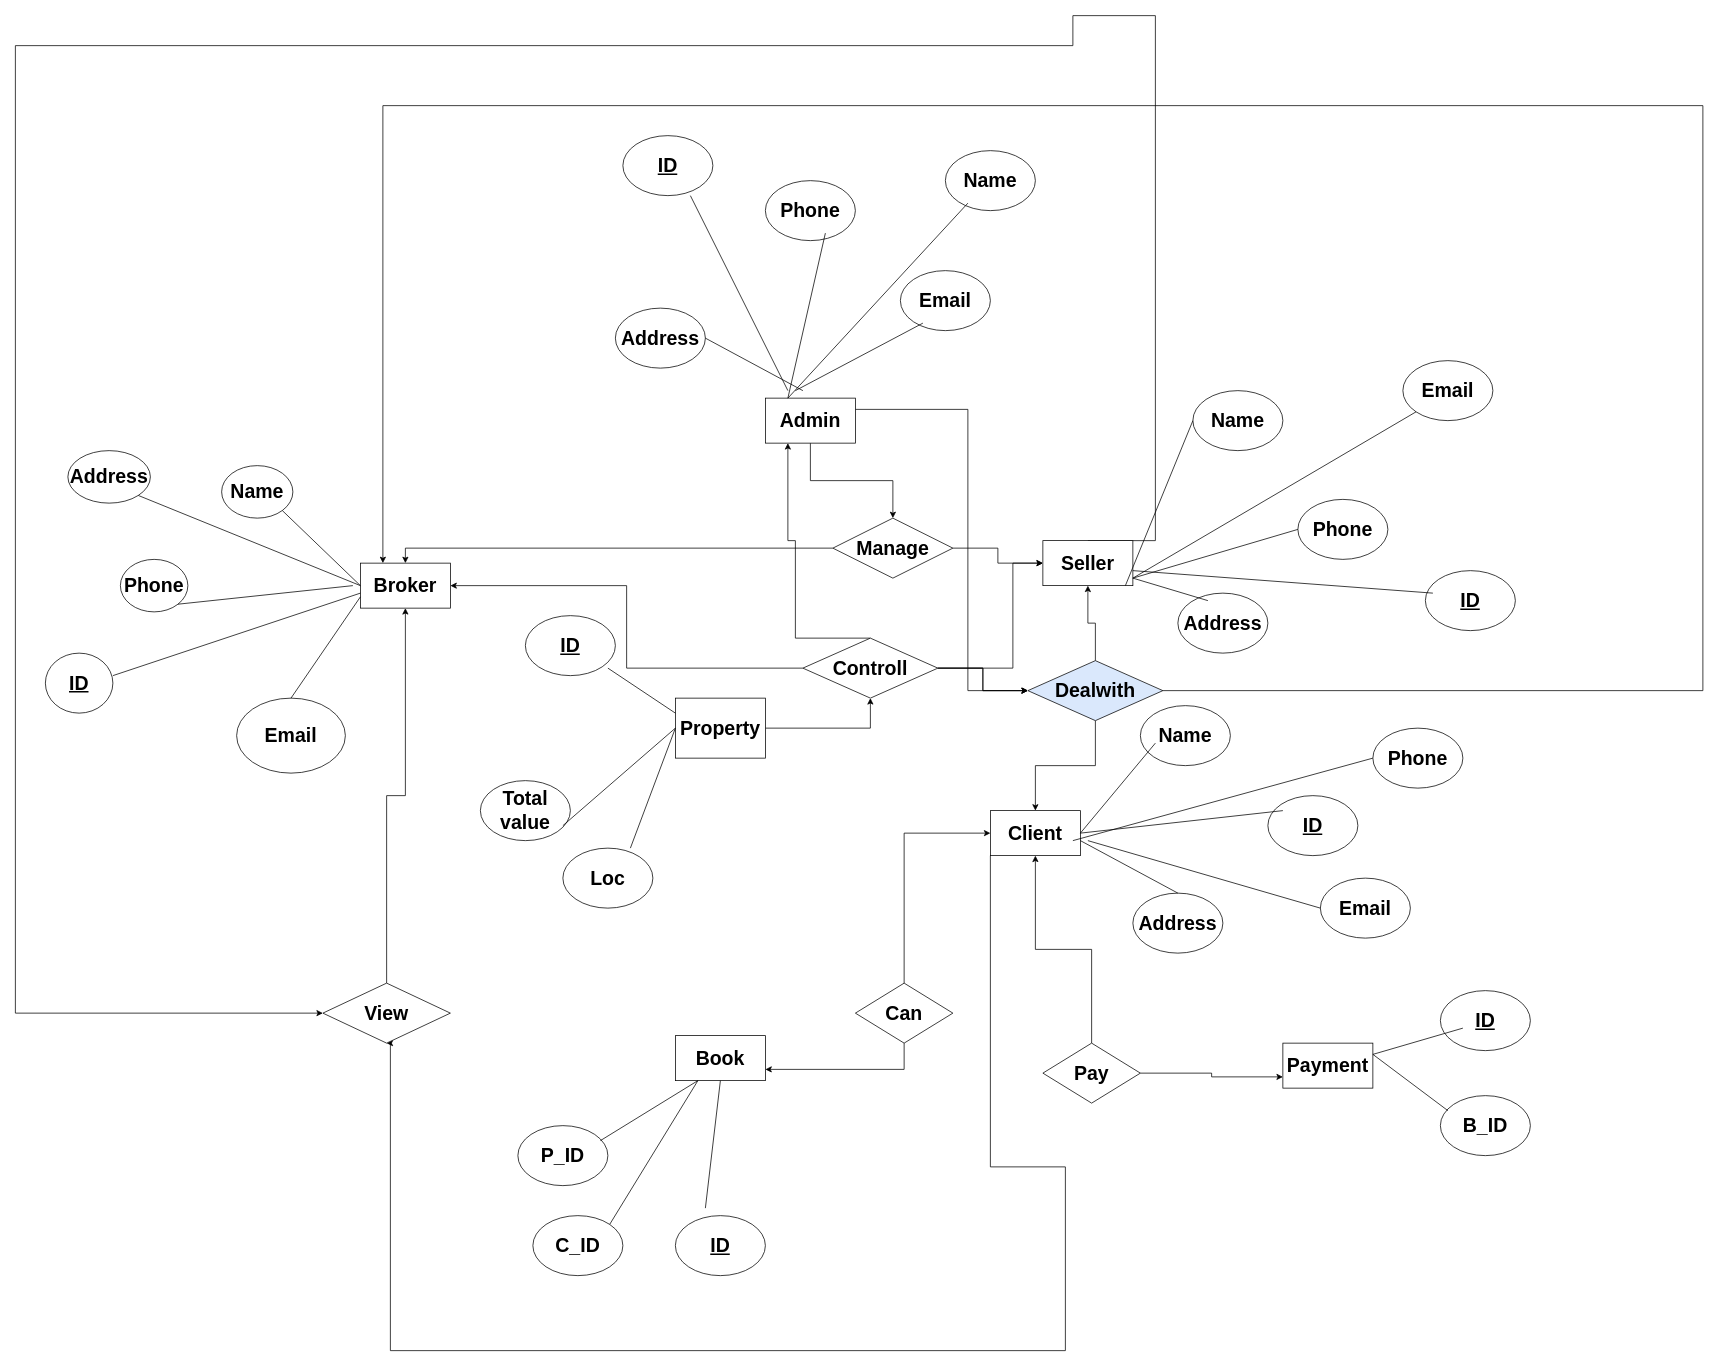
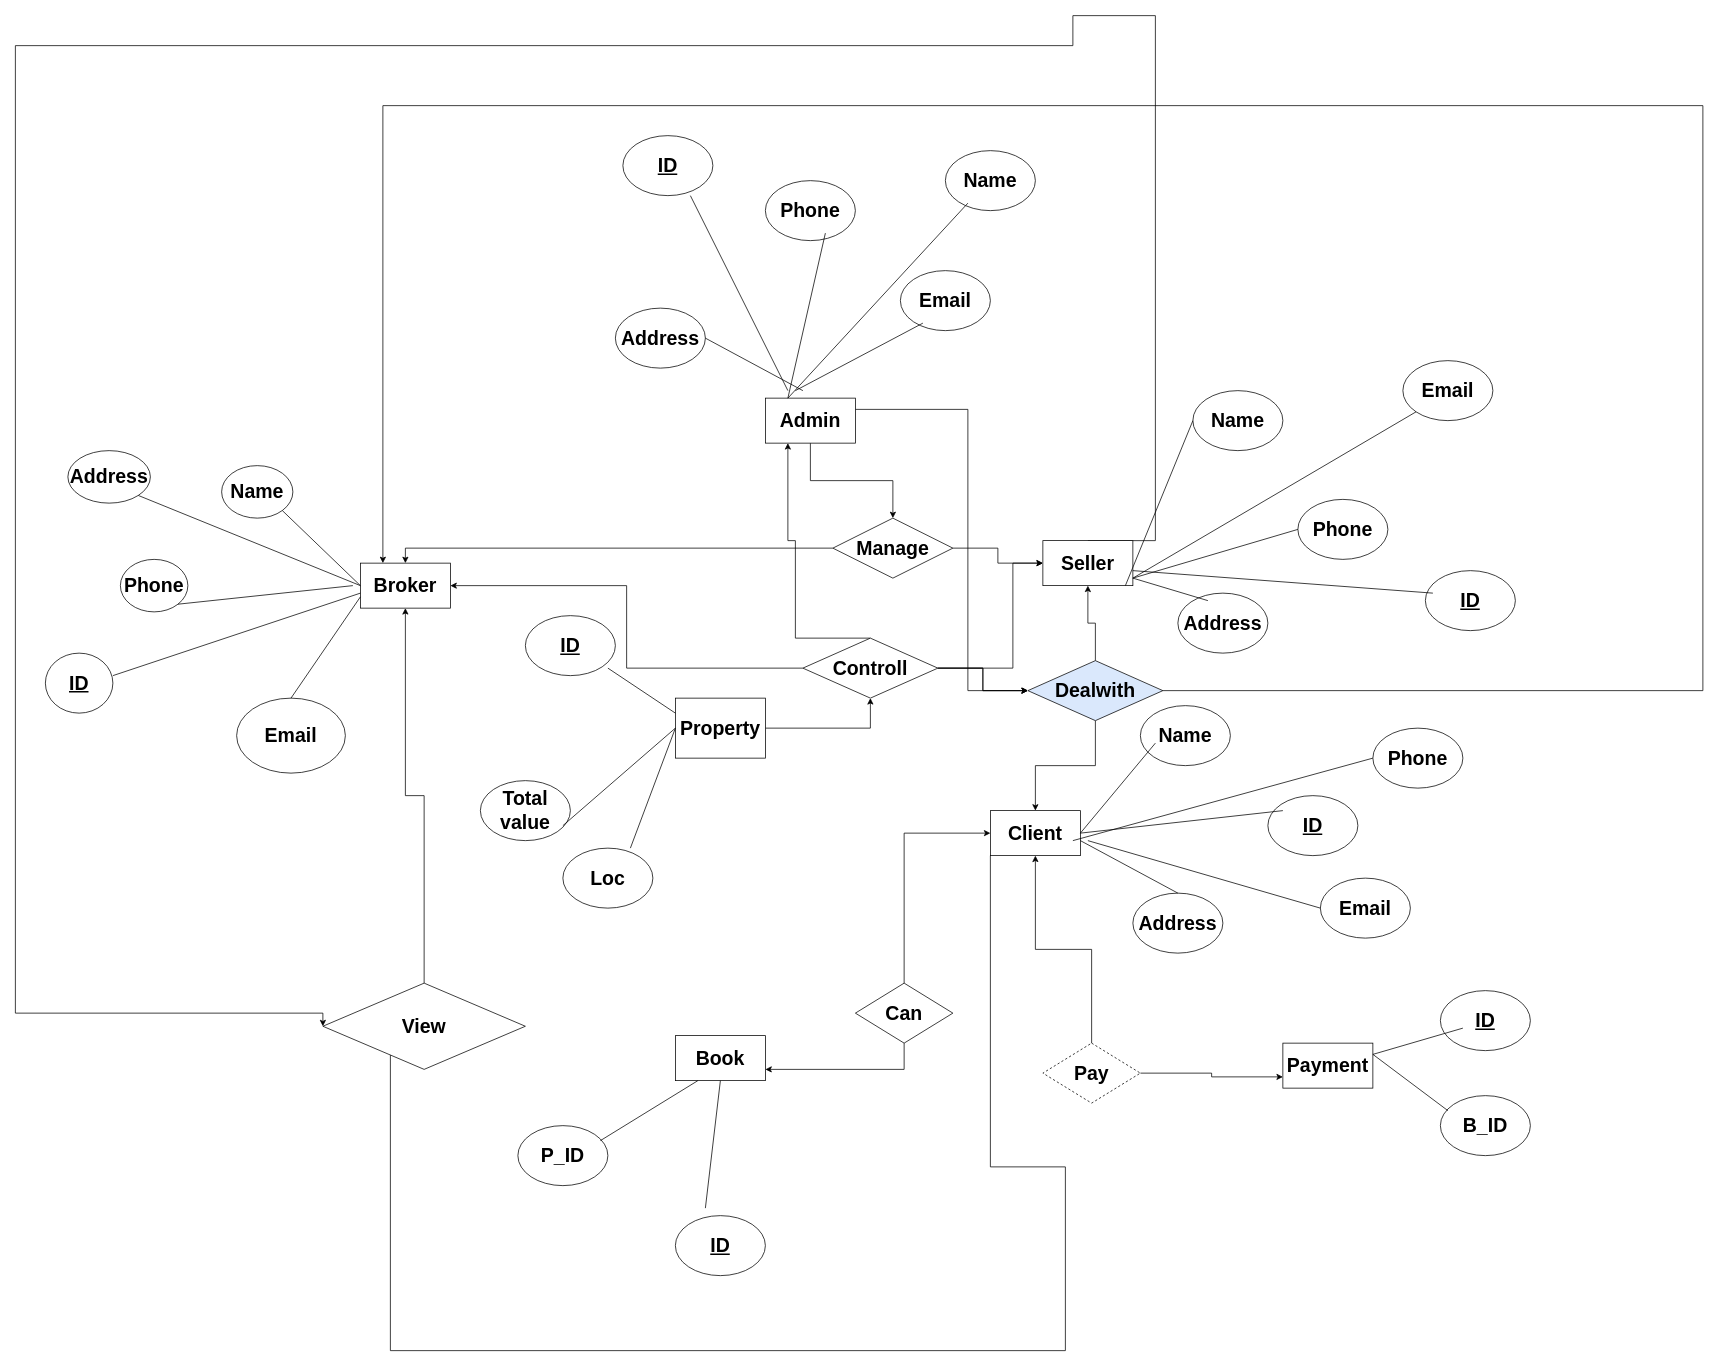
node "View": size 128x60 -> 203x86
node "Pay": style solid -> dashed
edge "Book" -- "C_ID": removed
node "C_ID": removed
